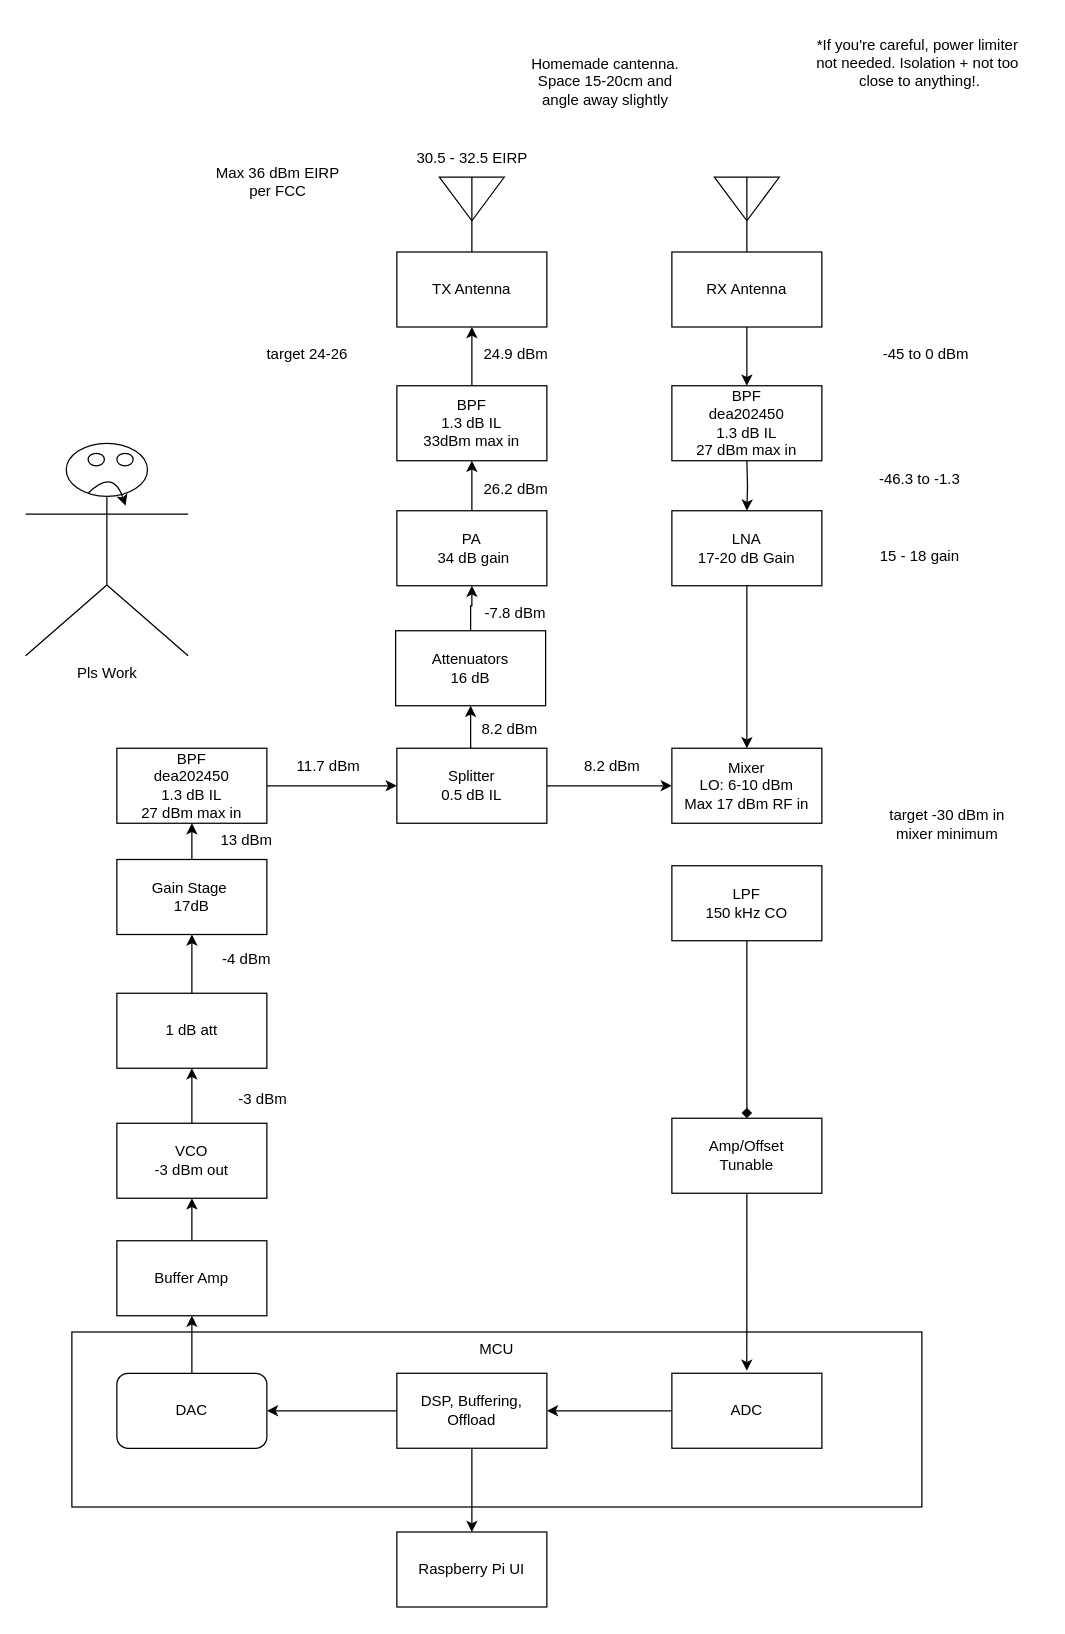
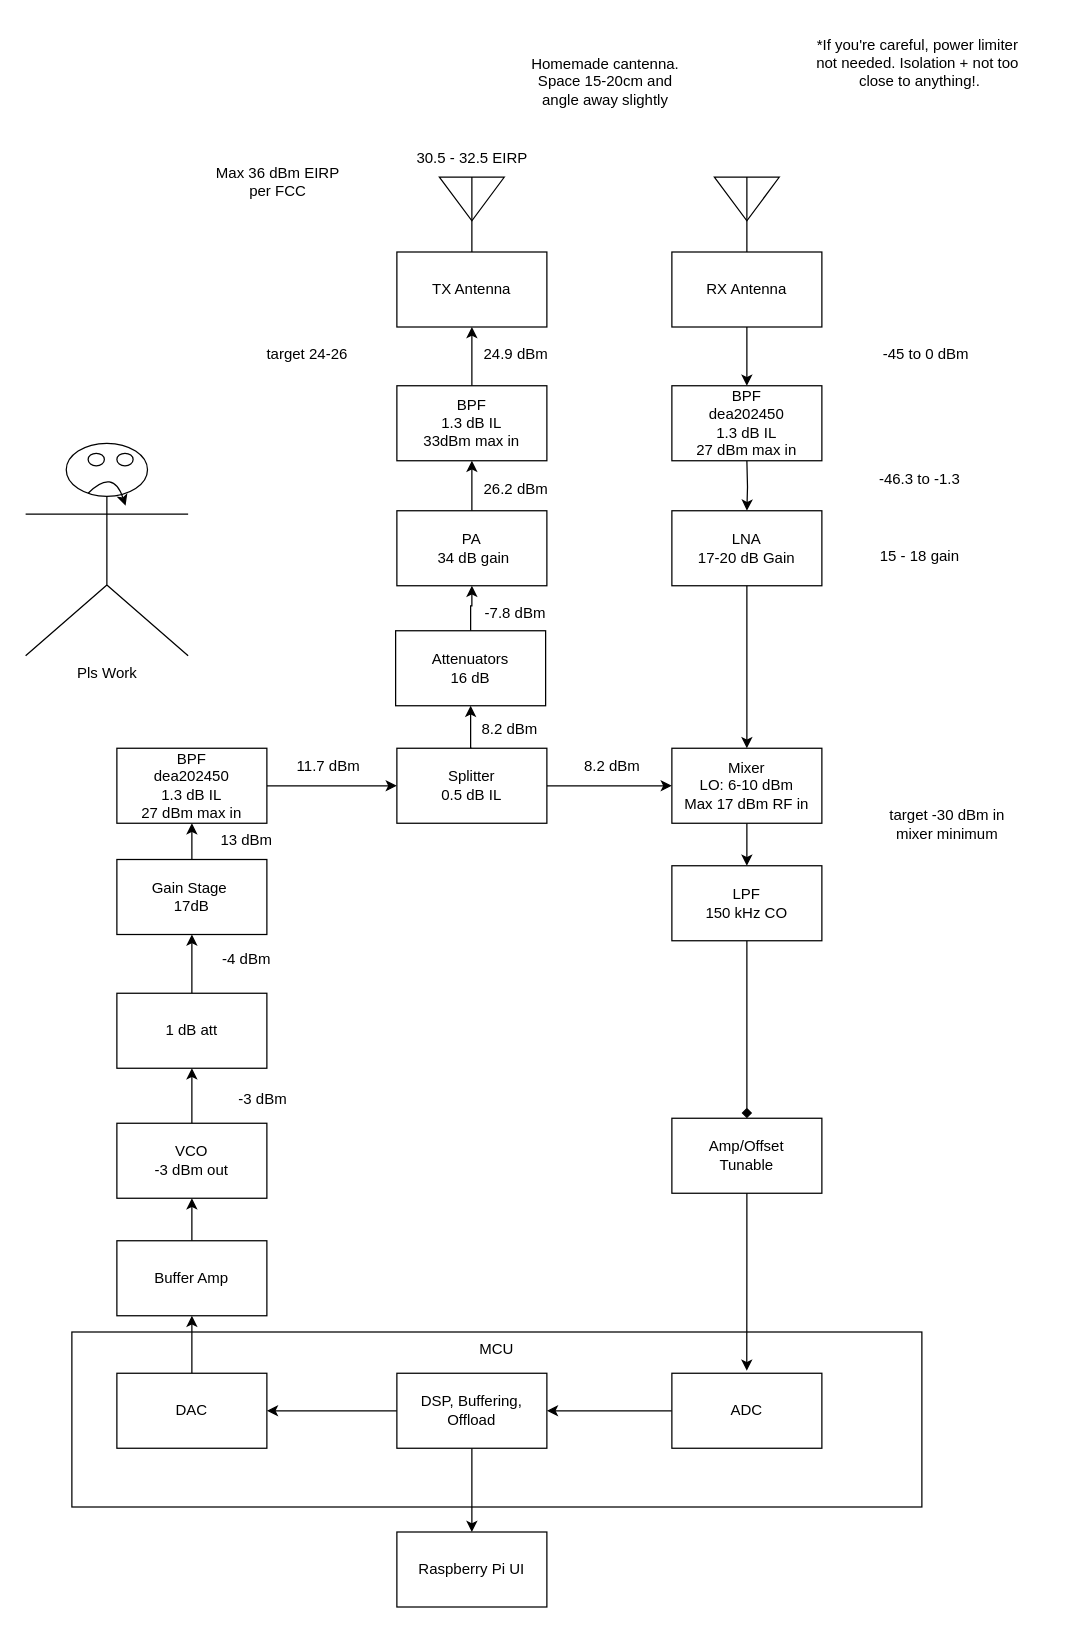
edge "Mixer LO: 6-10 dBm Max 17 dBm RF in" -> "LPF 150 kHz CO": added
node "DAC": shape rounded rectangle -> rectangle
